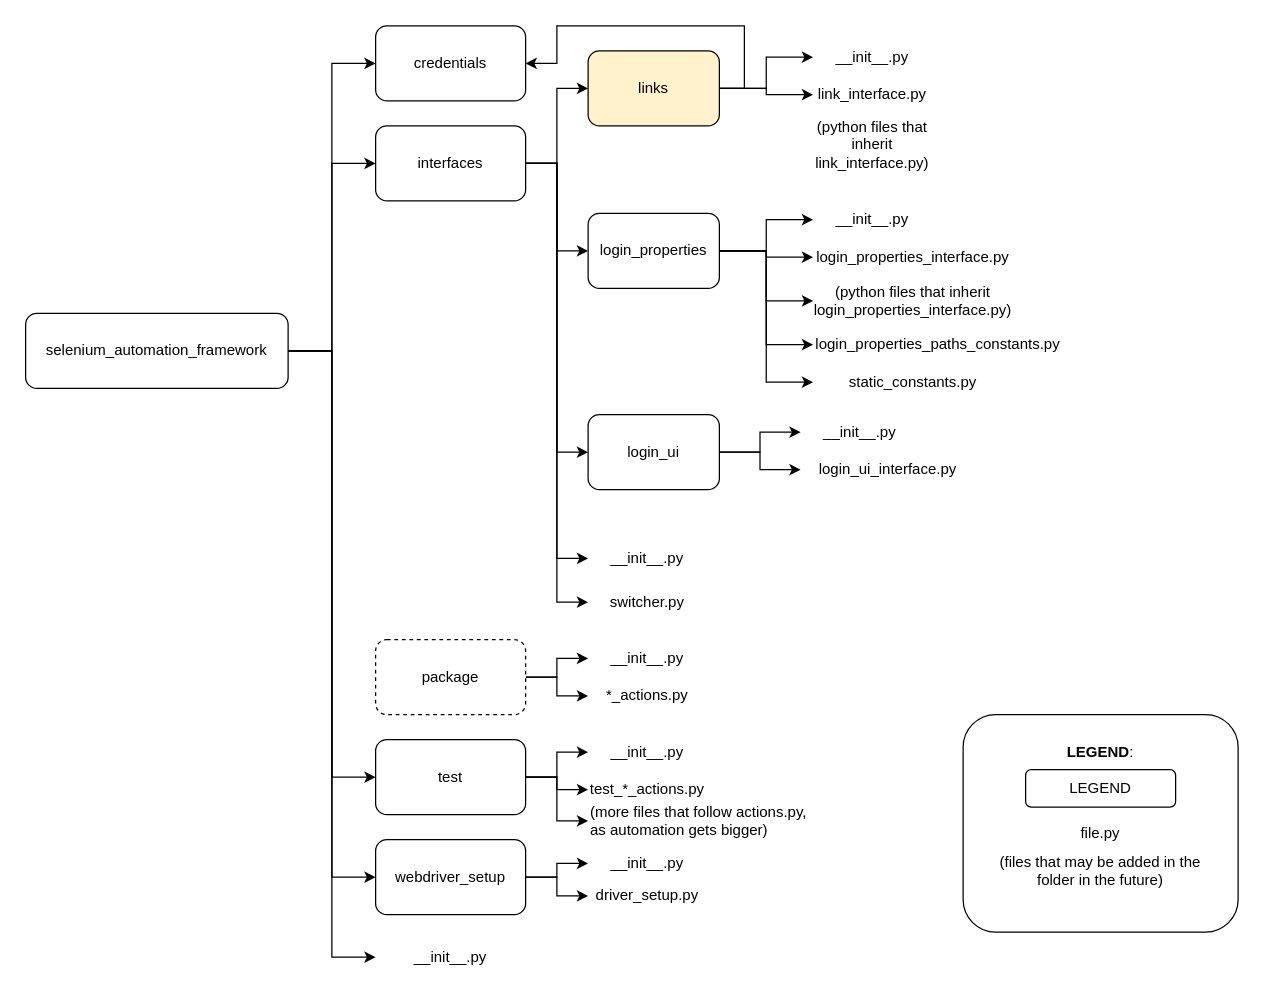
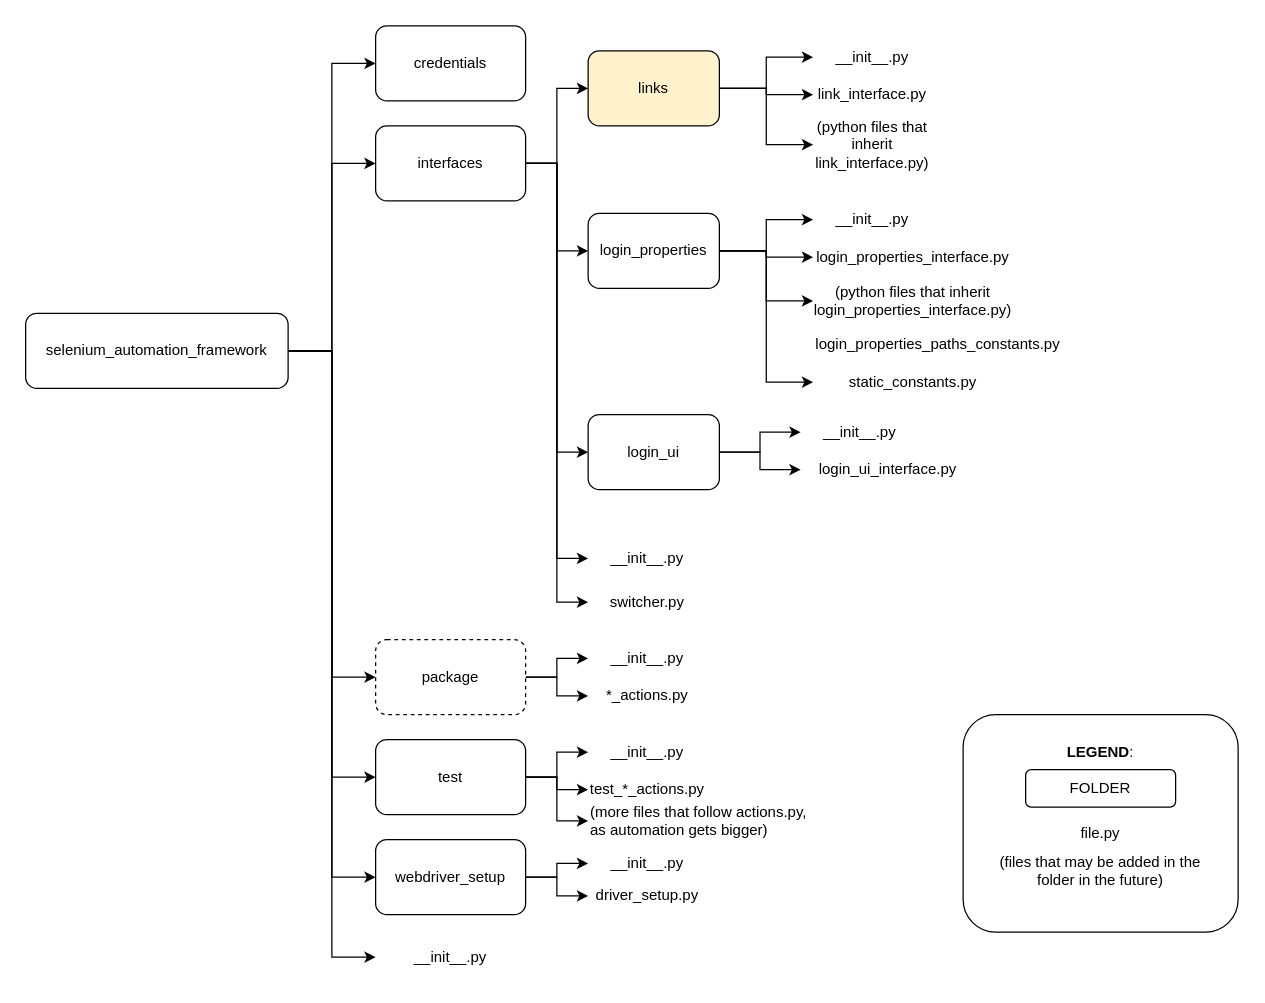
edge "links" -> "credentials": now "links" -> "(python files that inherit link_interface.py)"
edge "login_properties" -> "login_properties_paths_constants.py": removed
edge "selenium_automation_framework" -> "package": added
node "LEGEND": label "LEGEND" -> "FOLDER"
